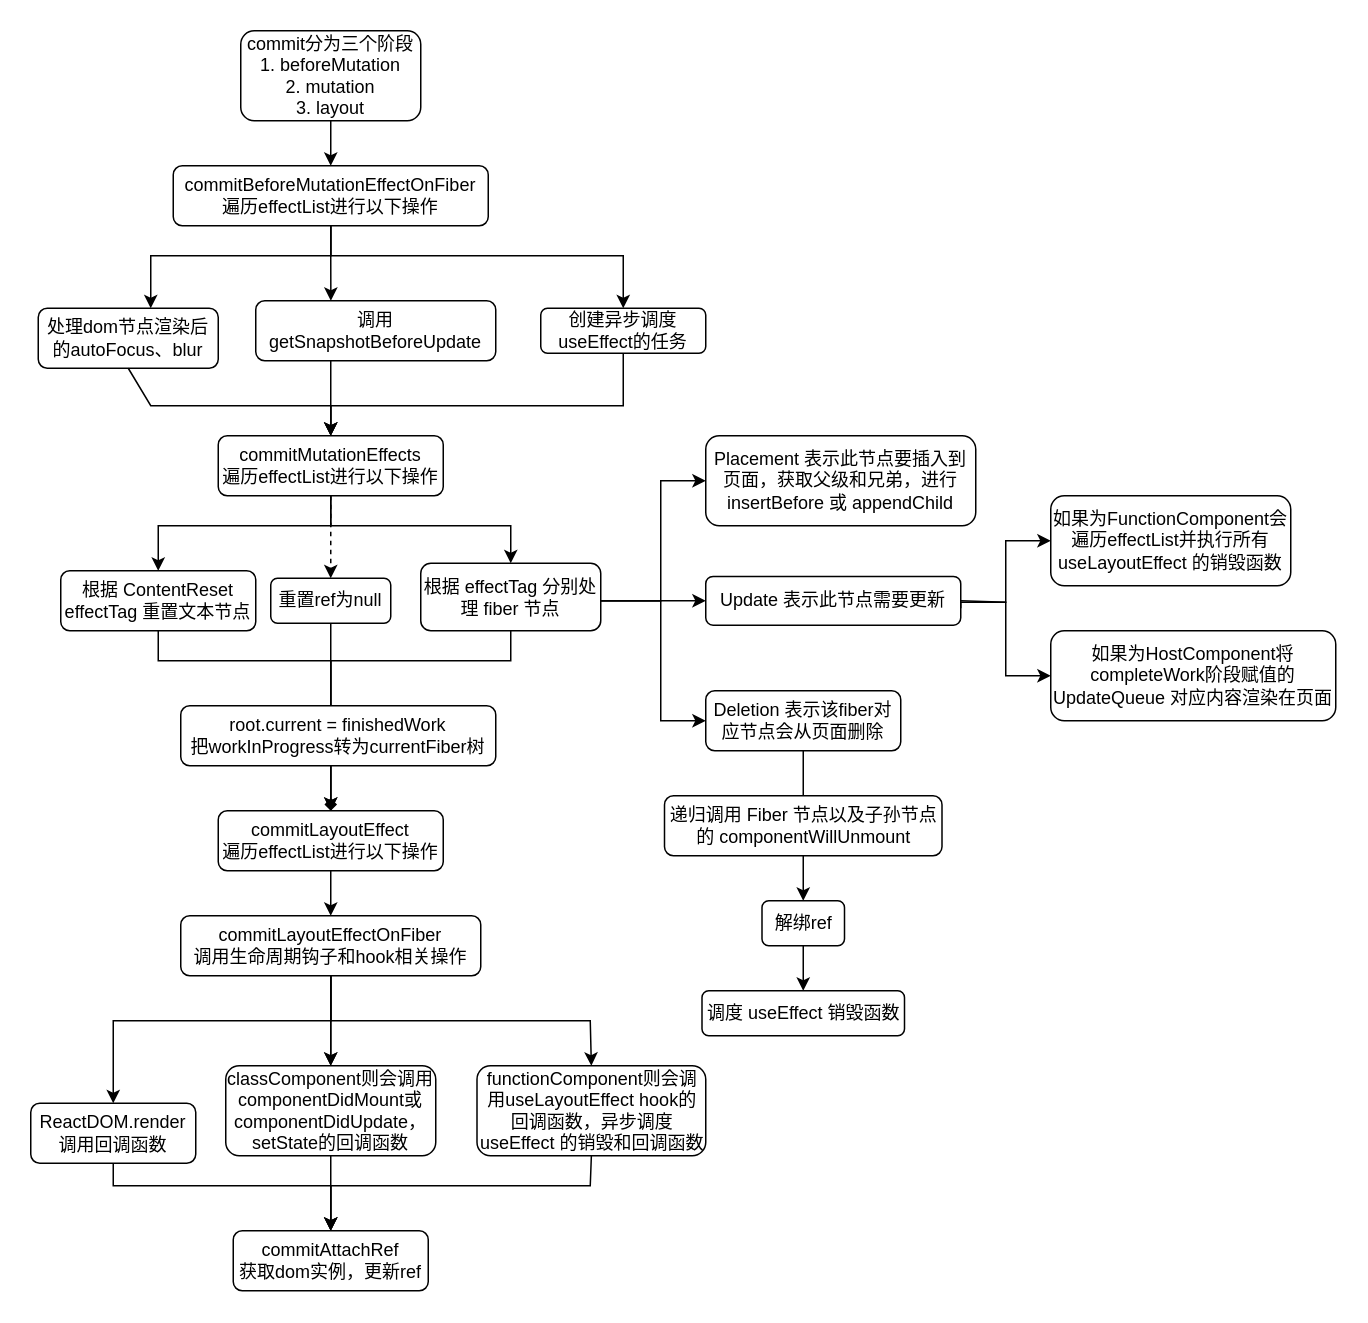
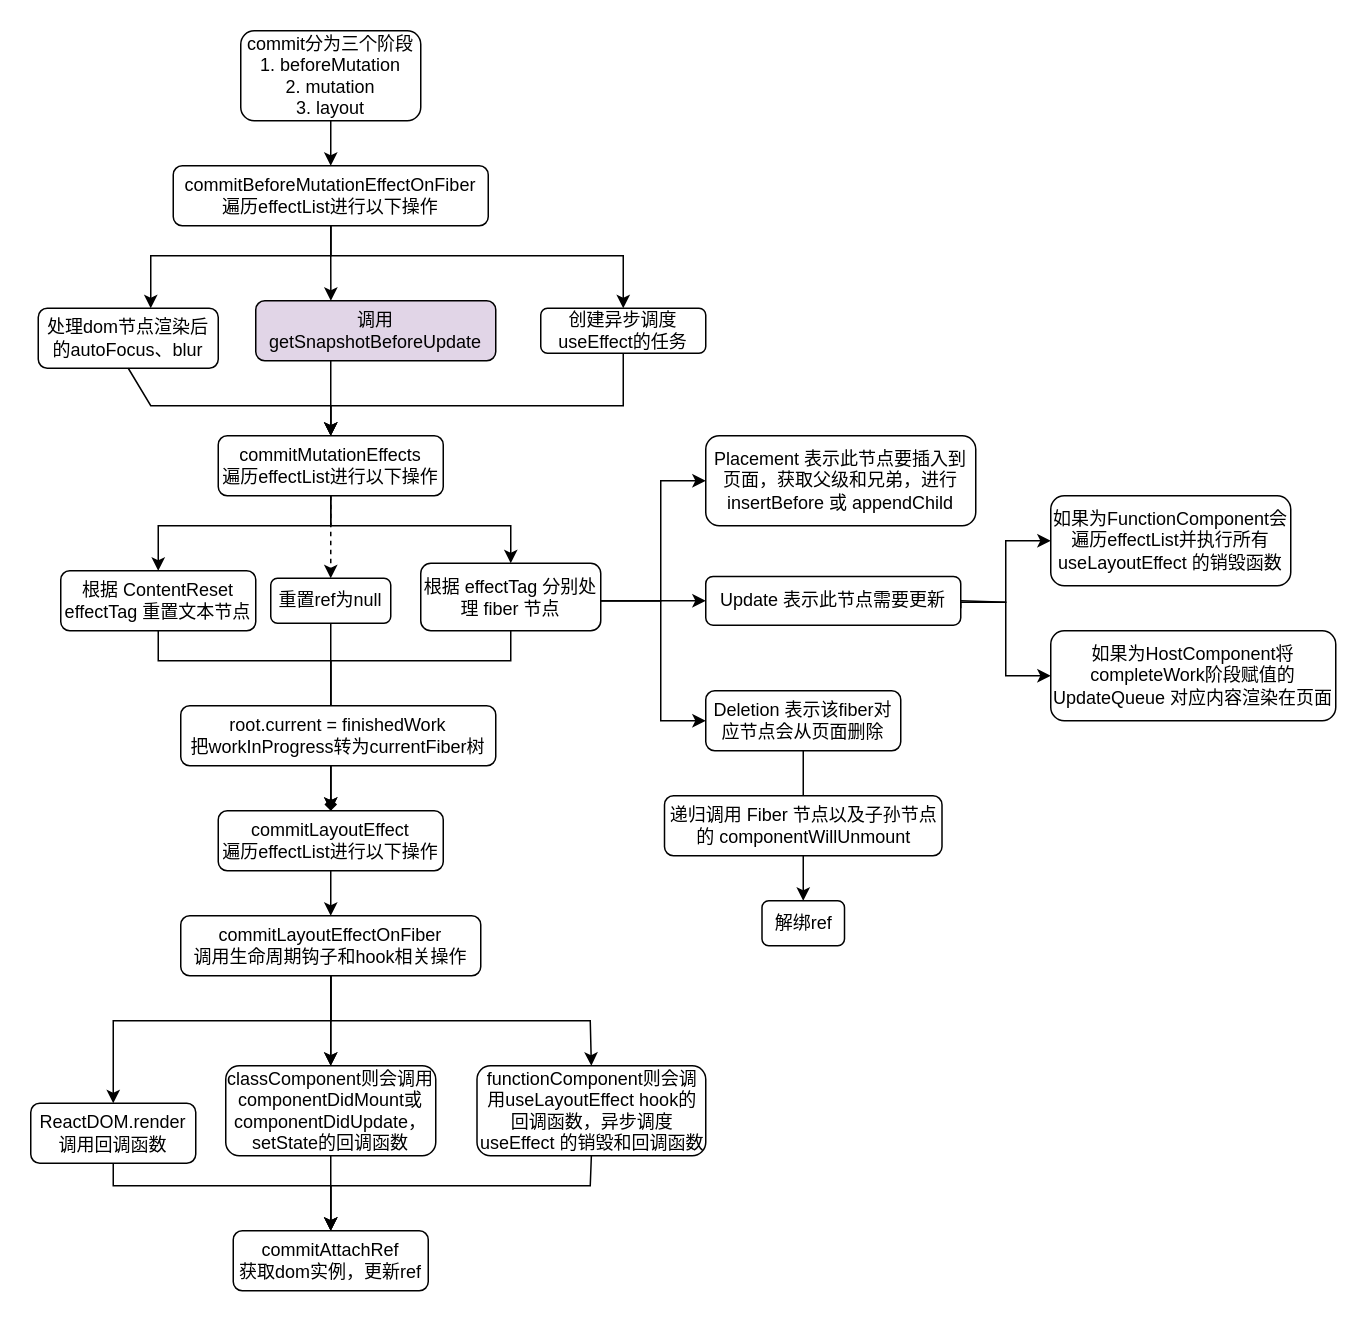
node "调用 getSnapshotBeforeUpdate": fillcolor #ffffff -> #e1d5e7
edge "解绑ref" -> "调度 useEffect 销毁函数": removed
node "调度 useEffect 销毁函数": removed
